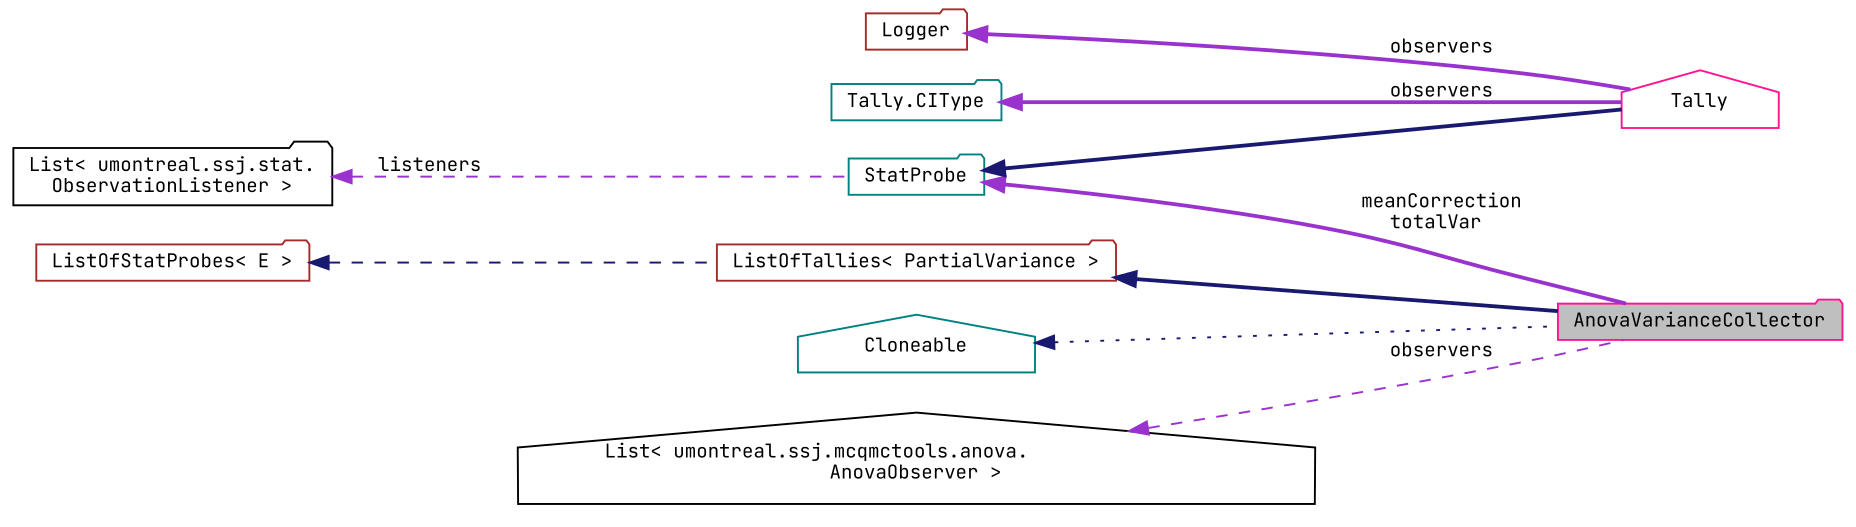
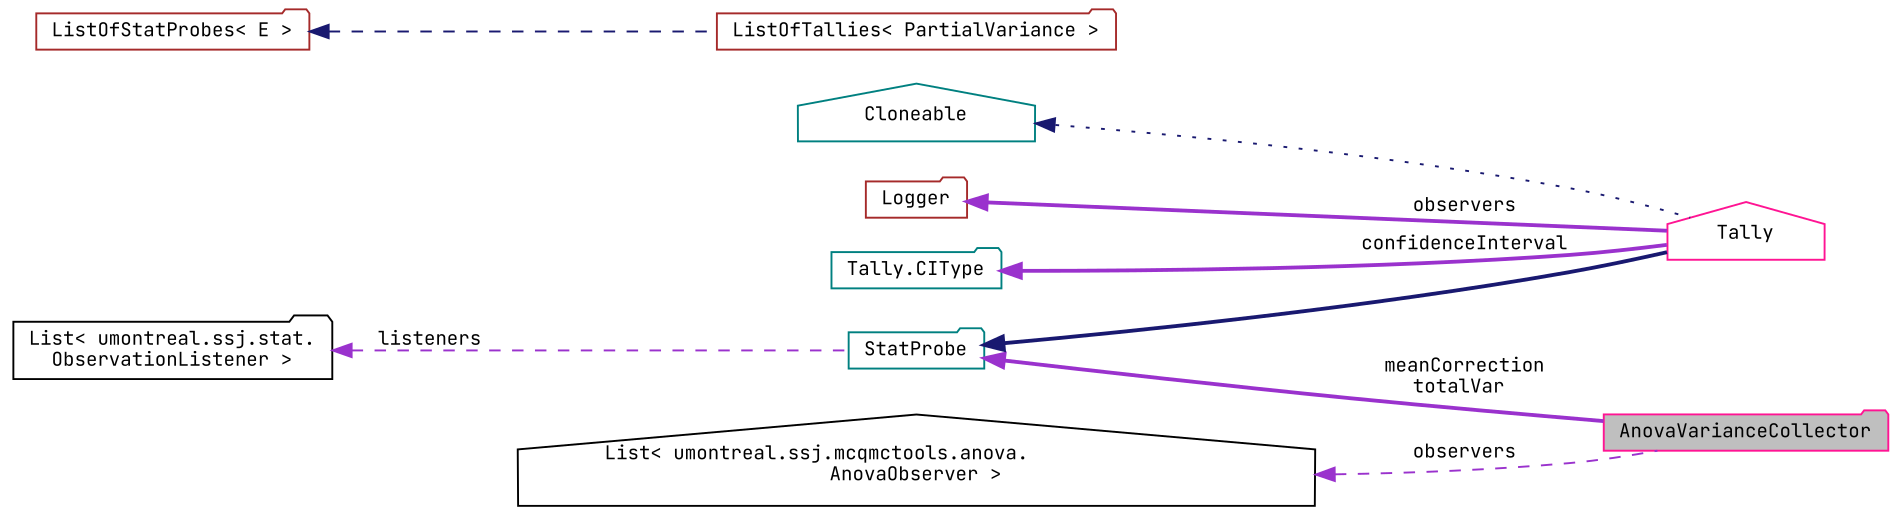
edge "Tally" -> "Tally.CIType": label " observers" -> " confidenceInterval"
edge "AnovaVarianceCollector" -> "ListOfTallies< PartialVariance >": removed
edge "AnovaVarianceCollector" -> "Cloneable": now "Tally" -> "Cloneable"
